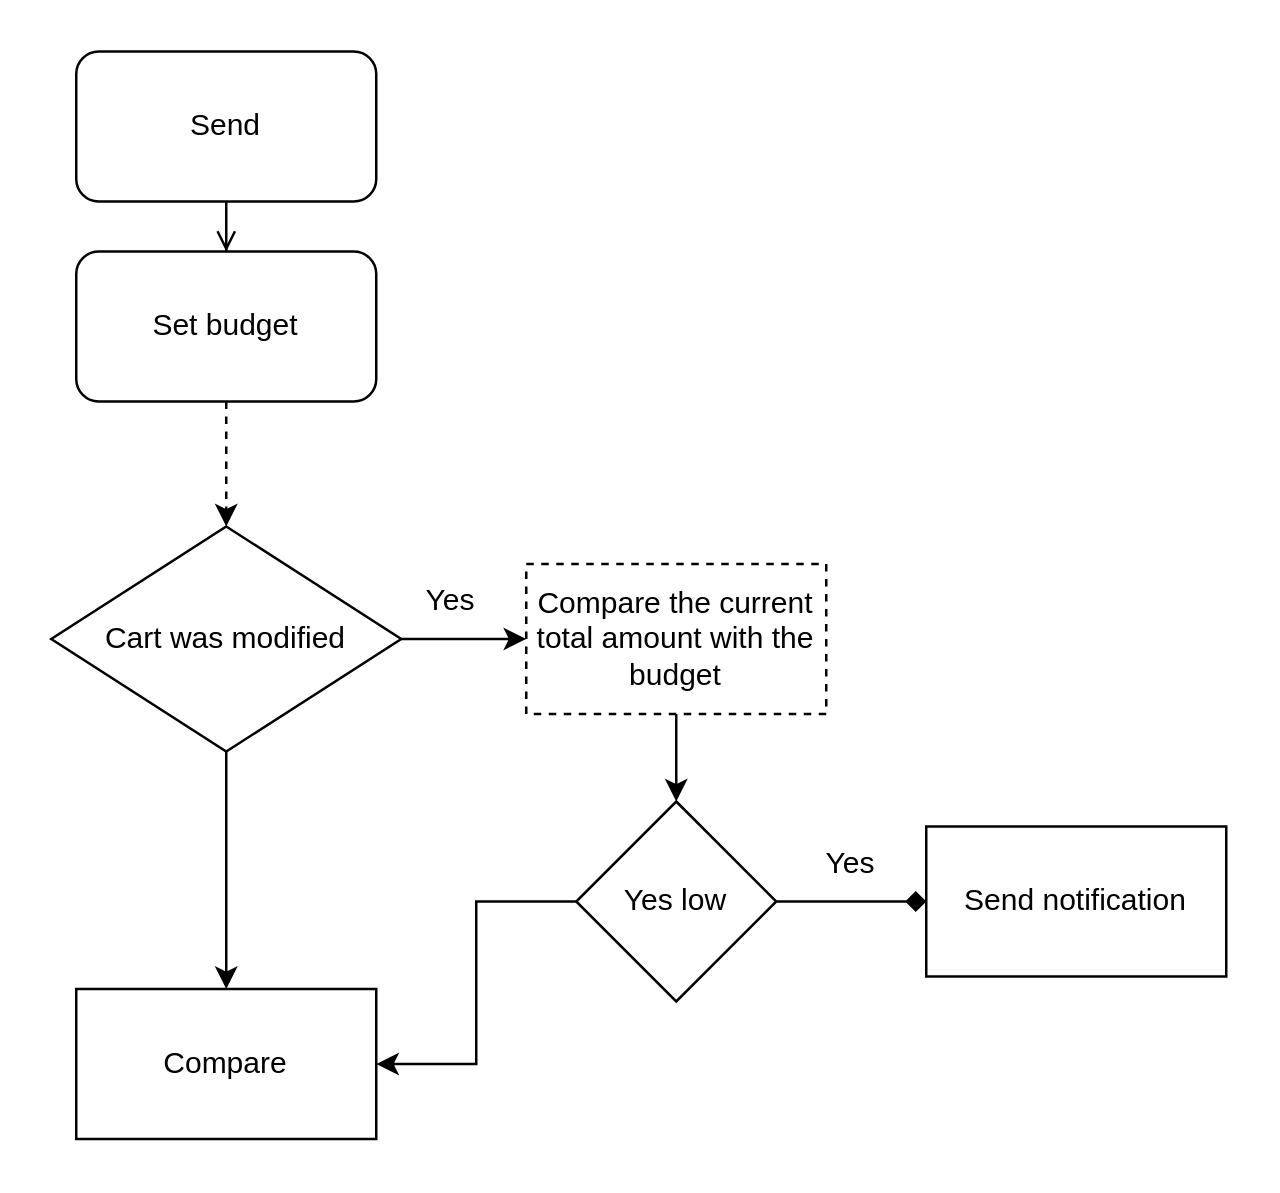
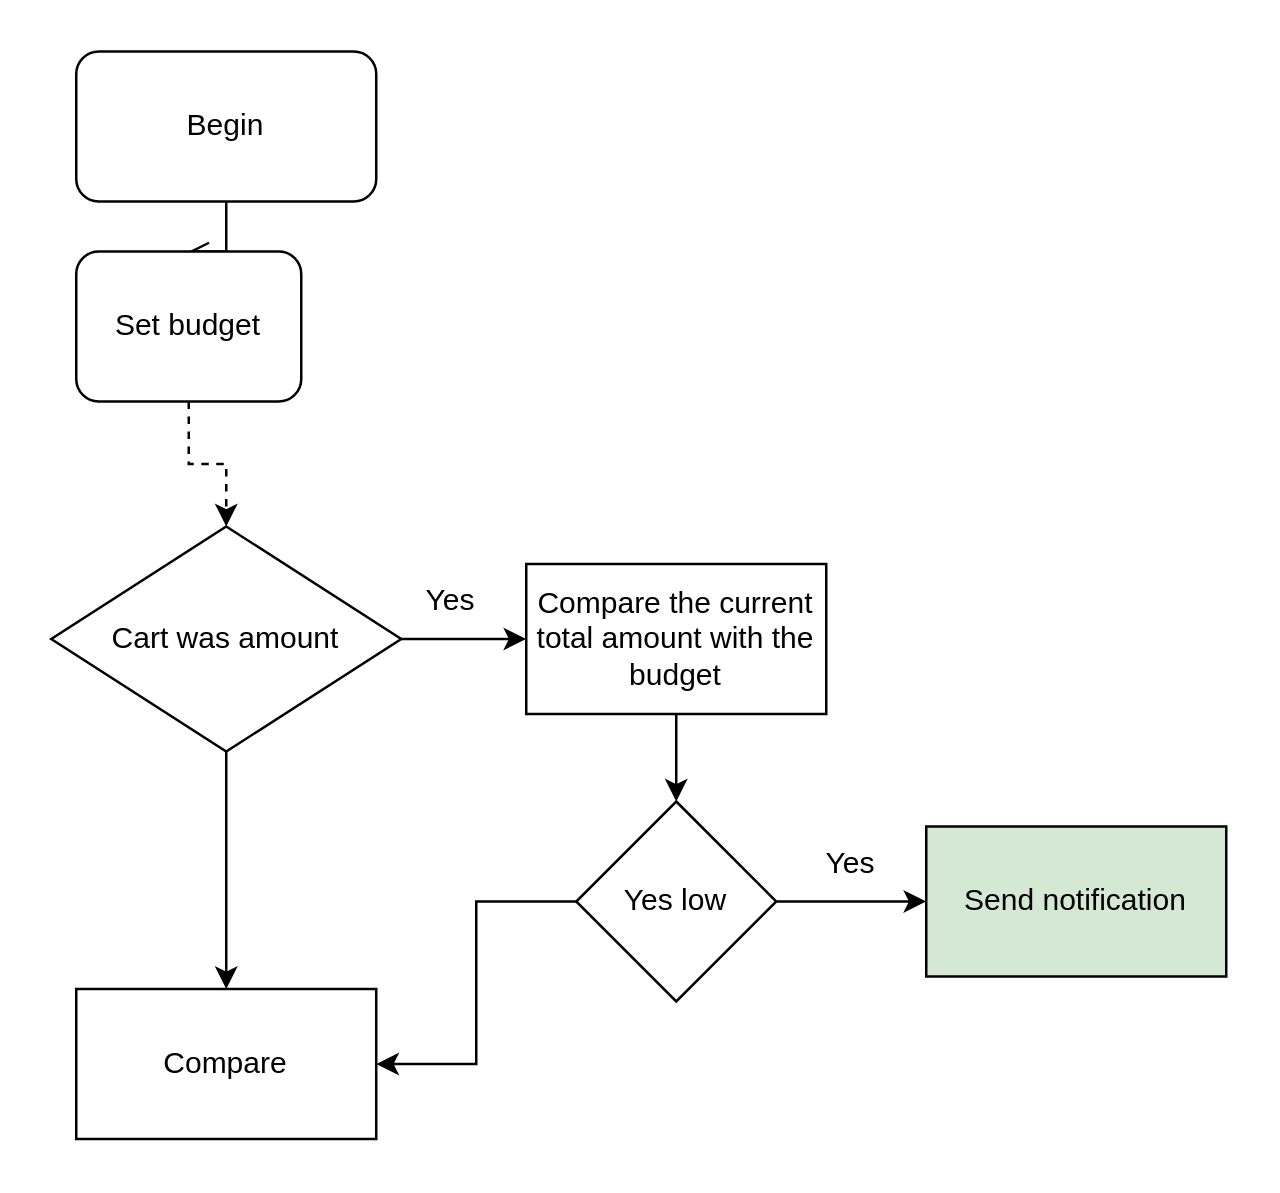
node "Send": label "Send" -> "Begin"
node "Set budget": size 300x150 -> 225x150
node "Cart was modified": label "Cart was modified" -> "Cart was amount"
node "Compare the current total amount with the budget": style dashed -> solid
edge "Yes low" -> "Send notification": arrowhead diamond -> classic
node "Send notification": fillcolor #ffffff -> #d5e8d4
